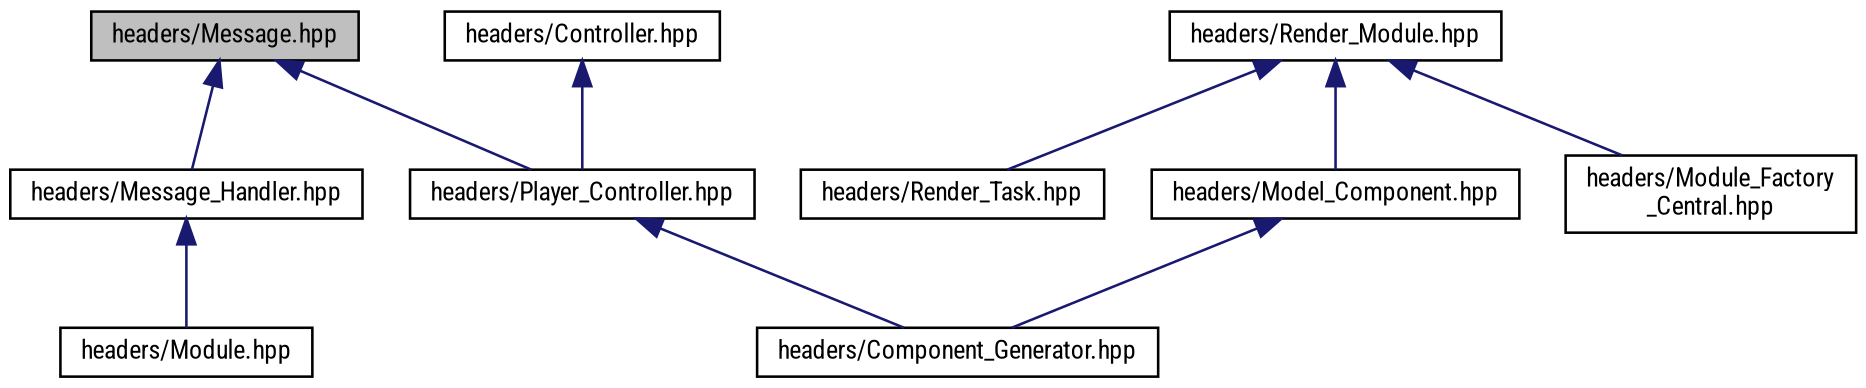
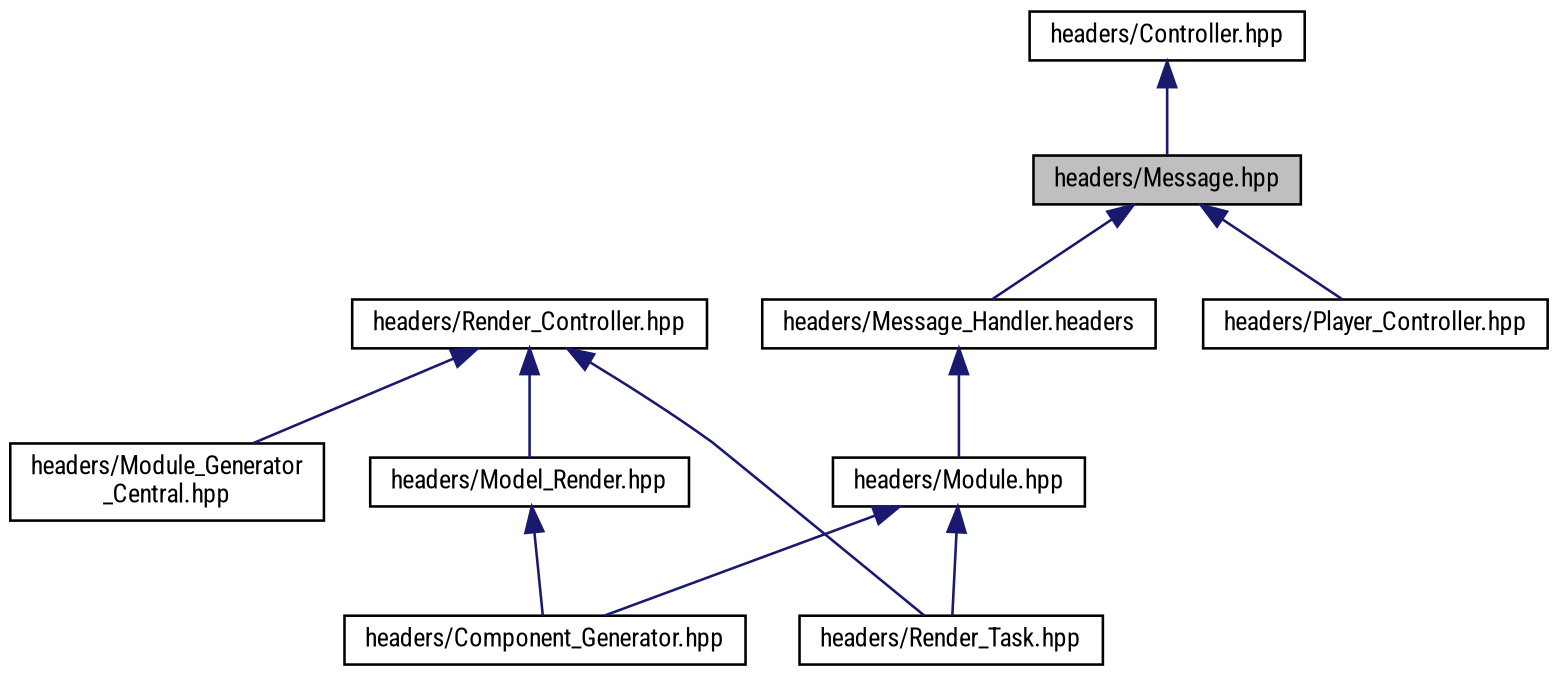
node "headers/Render_Module.hpp": label "headers/Render_Module.hpp" -> "headers/Render_Controller.hpp"
edge "headers/Player_Controller.hpp" -> "headers/Controller.hpp": now "headers/Message.hpp" -> "headers/Controller.hpp"
node "headers/Message_Handler.hpp": label "headers/Message_Handler.hpp" -> "headers/Message_Handler.headers"
node "headers/Model_Component.hpp": label "headers/Model_Component.hpp" -> "headers/Model_Render.hpp"
node "headers/Module_Factory _Central.hpp": label "headers/Module_Factory _Central.hpp" -> "headers/Module_Generator _Central.hpp"
edge "headers/Component_Generator.hpp" -> "headers/Player_Controller.hpp": now "headers/Component_Generator.hpp" -> "headers/Module.hpp"
edge "headers/Render_Task.hpp" -> "headers/Module.hpp": added
